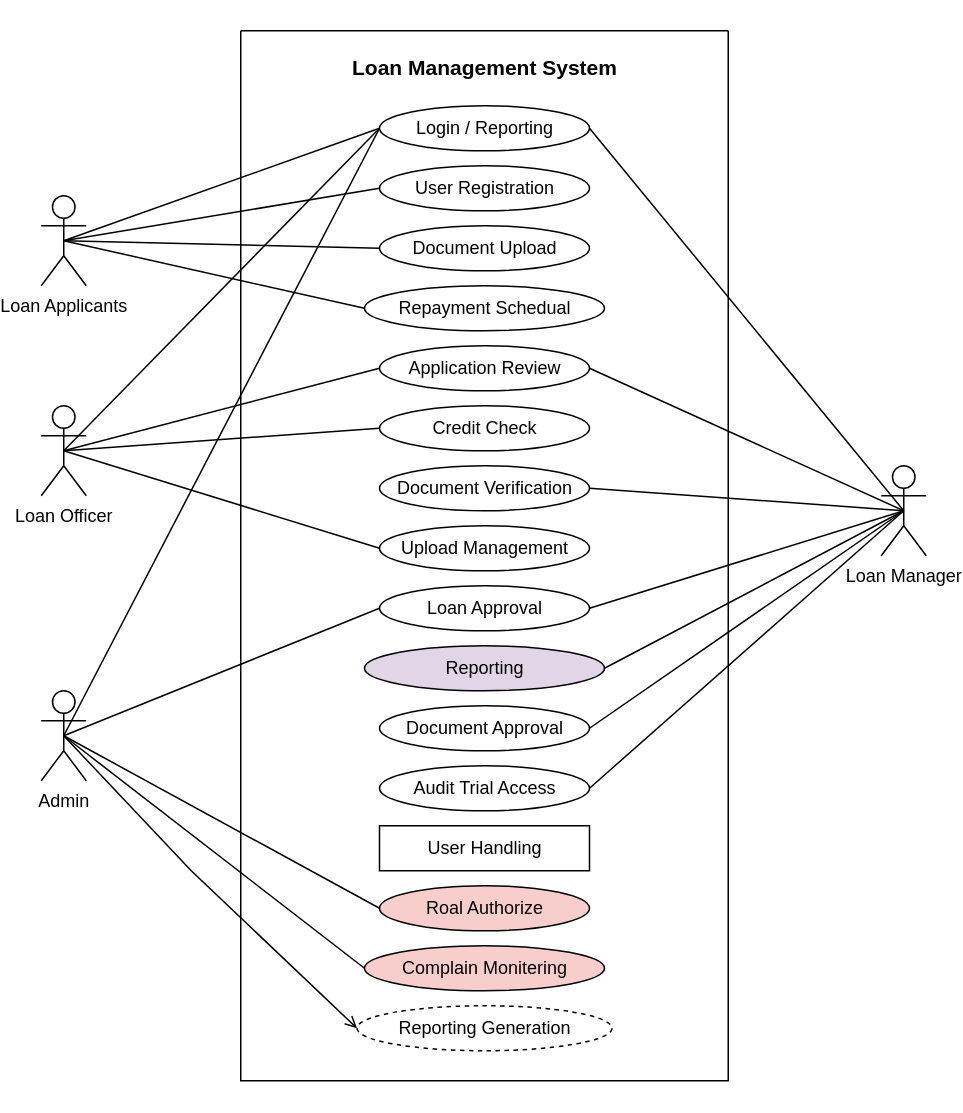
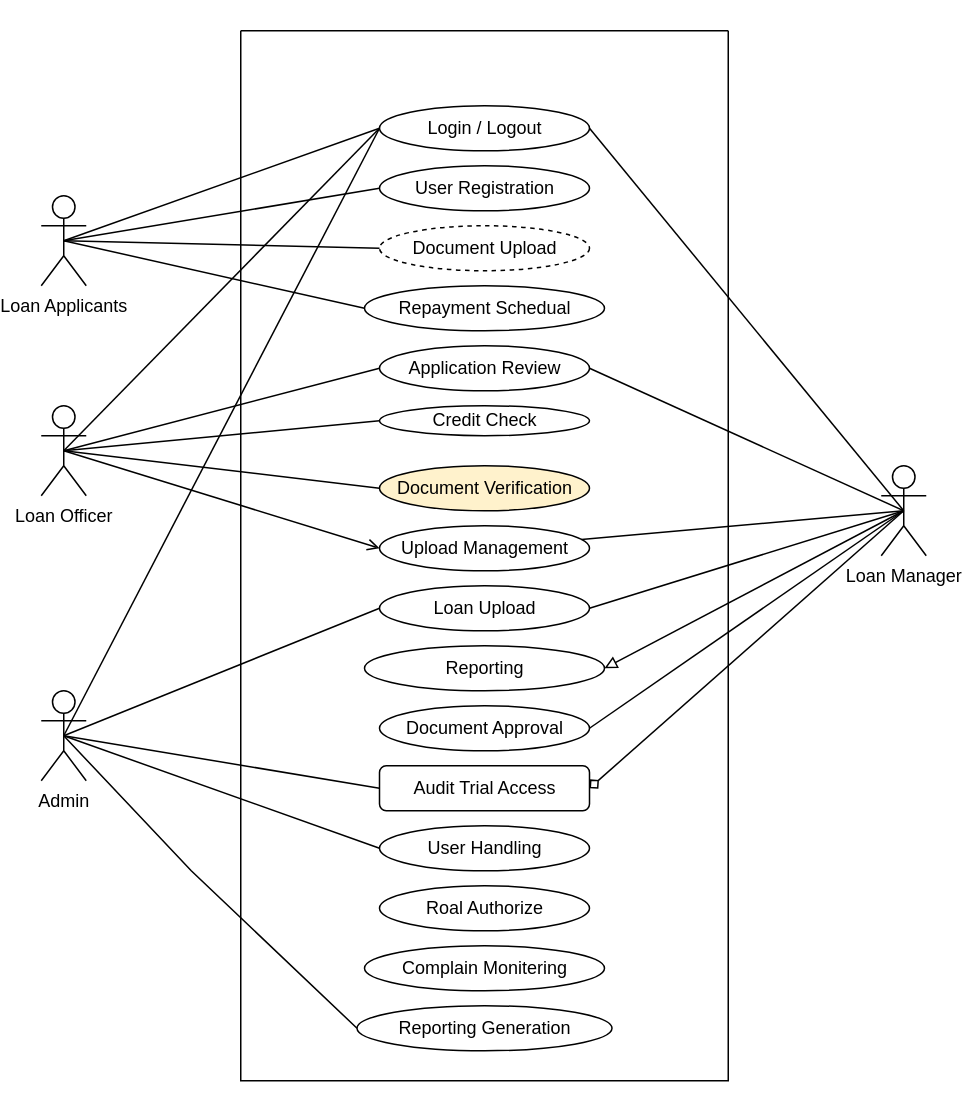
node "Loan Management System": removed
node "Login / Reporting": label "Login / Reporting" -> "Login / Logout"
node "Document Upload": style solid -> dashed
node "Credit Check": size 210x45 -> 210x30
edge "Loan Officer" -- "Document Verification": added
node "Document Verification": fillcolor #ffffff -> #fff2cc
edge "Document Verification" -- "Loan Manager": now "Upload Management" -- "Loan Manager"
edge "Loan Officer" -- "Upload Management": arrowhead none -> open
node "Loan Approval": label "Loan Approval" -> "Loan Upload"
edge "Loan Manager" -- "Reporting": arrowhead none -> block
node "Reporting": fillcolor #e1d5e7 -> #ffffff
edge "Admin" -- "Audit Trial Access": added
edge "Loan Manager" -- "Audit Trial Access": arrowhead none -> diamond
node "Audit Trial Access": shape ellipse -> rounded rectangle
edge "Admin" -- "User Handling": added
edge "Admin" -- "Roal Authorize": removed
node "User Handling": shape rectangle -> ellipse
edge "Admin" -- "Complain Monitering": removed
node "Roal Authorize": fillcolor #f8cecc -> #ffffff
node "Complain Monitering": fillcolor #f8cecc -> #ffffff
edge "Admin" -> "Reporting Generation": arrowhead open -> none
node "Reporting Generation": style dashed -> solid
